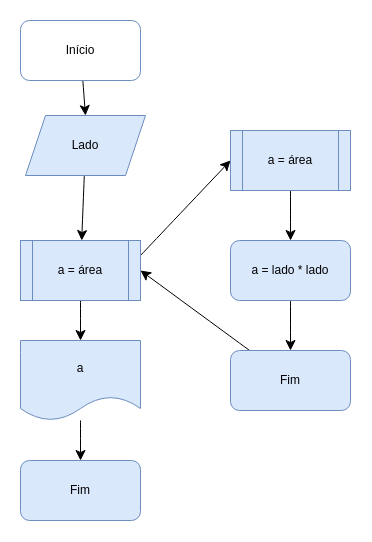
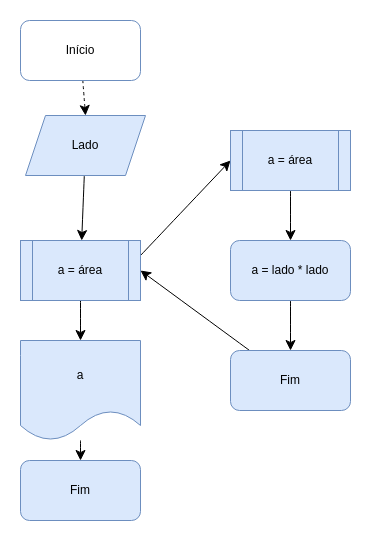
edge "Início" -> "Lado": style solid -> dashed
node "a": size 120x80 -> 120x100
